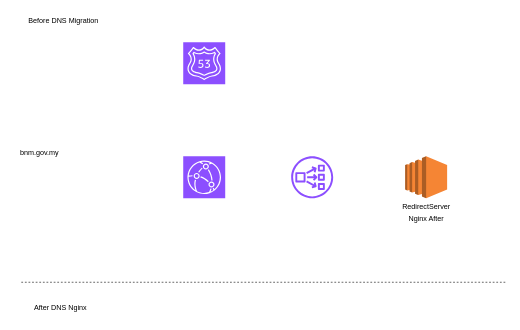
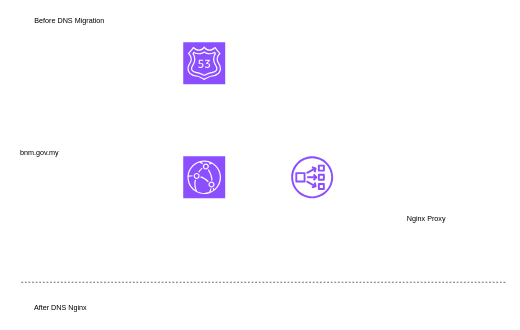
node "Before DNS Migration": moved (63, 21) -> (69, 21)
node "RedirectServer": removed
node "Nginx After": label "Nginx After" -> "Nginx Proxy"
